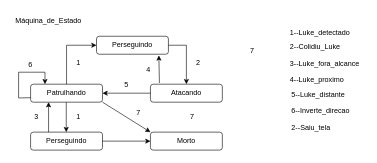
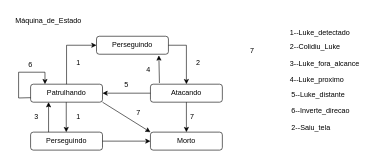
edge "Atacando" -> "Morto": added
